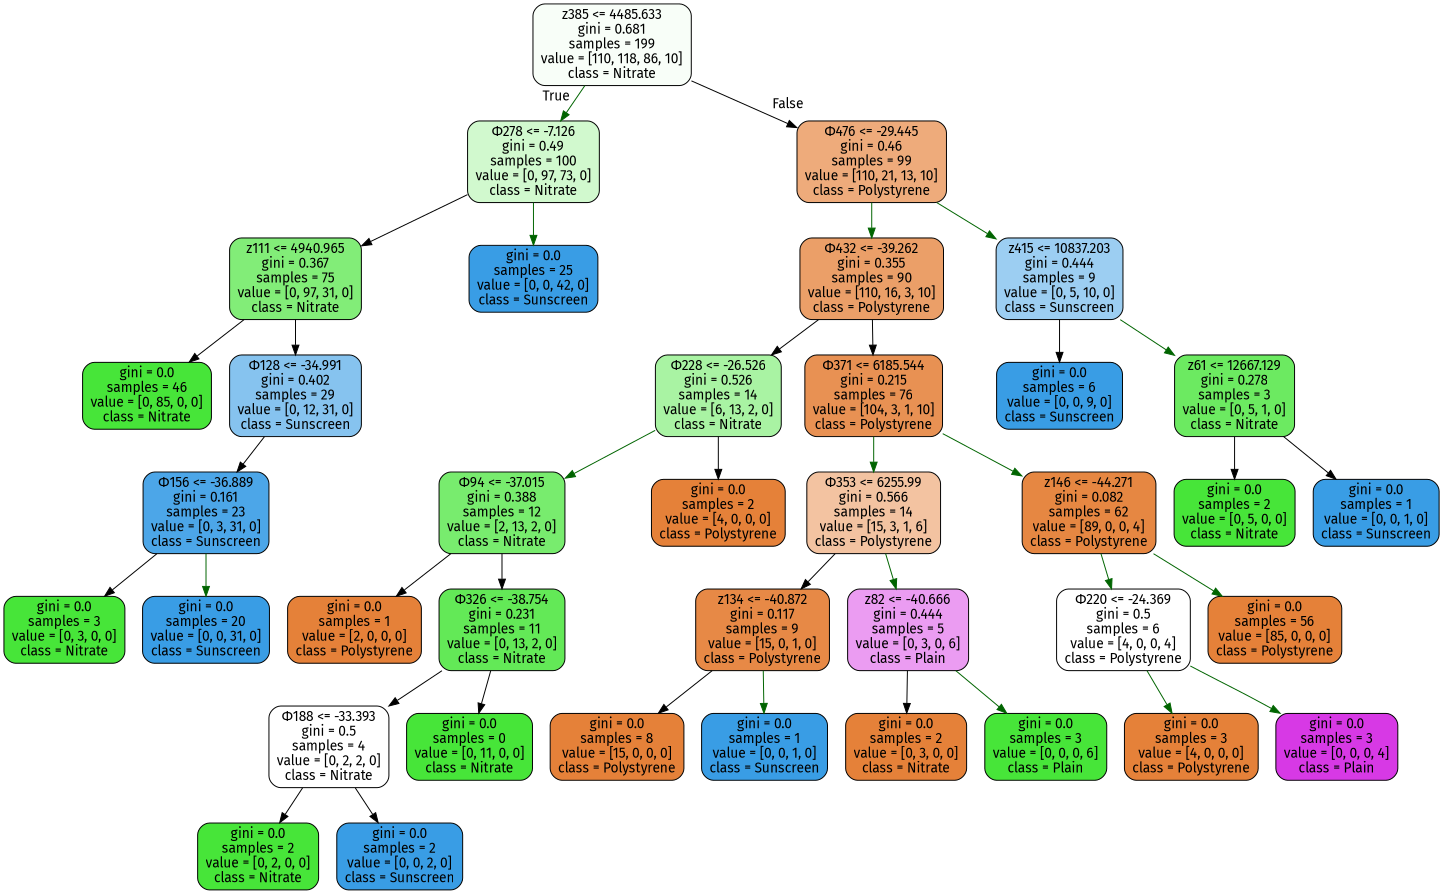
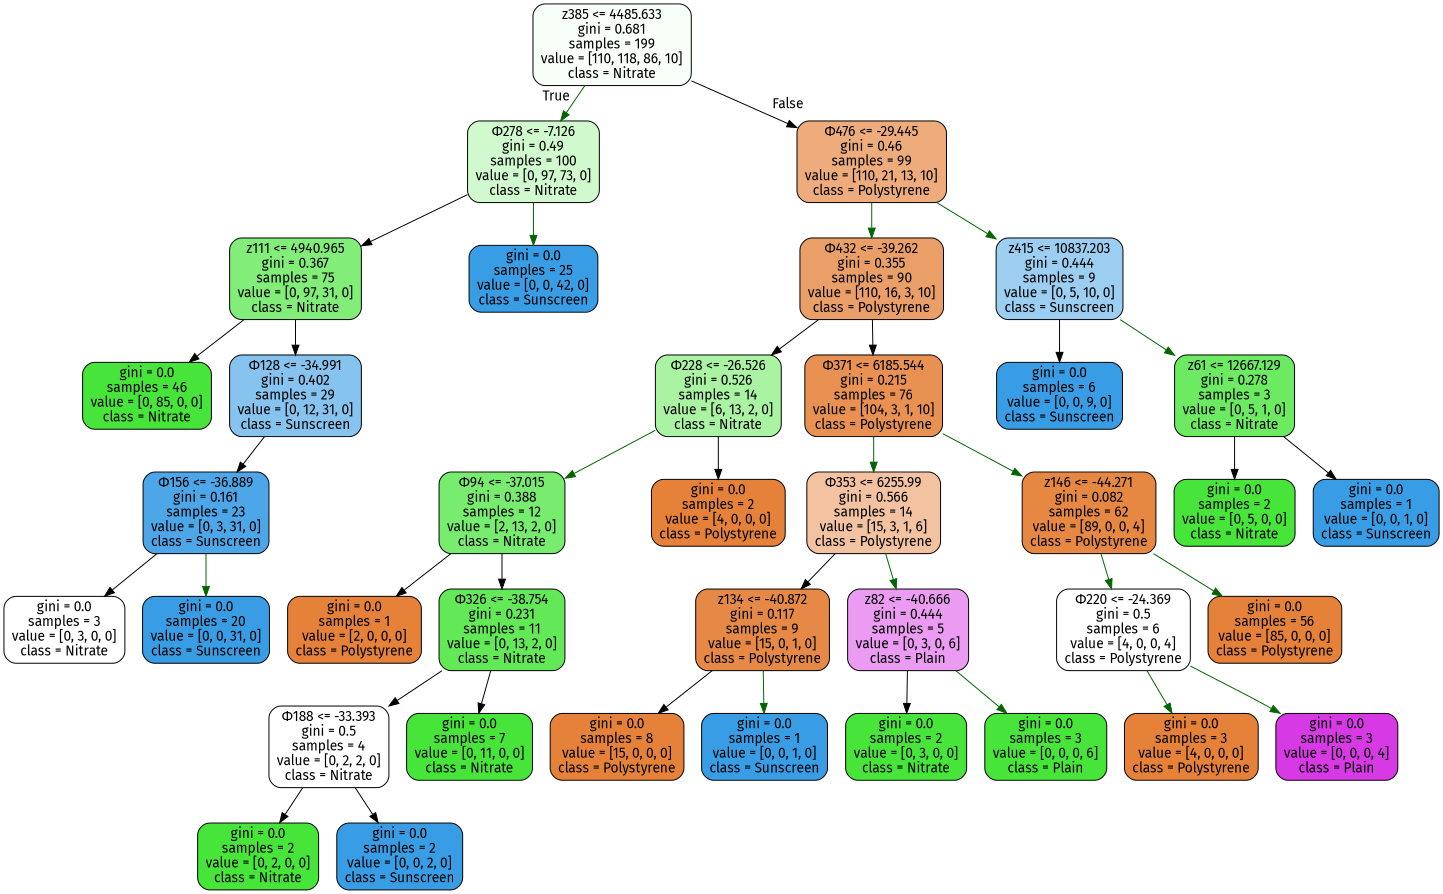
node "gini = 0.0 samples = 3 value = [0, 3, 0, 0] class = Nitrate": fillcolor #47e539 -> #ffffff
node "gini = 0.0 samples = 0 value = [0, 11, 0, 0] class = Nitrate": label "gini = 0.0 samples = 0 value = [0, 11, 0, 0] class = Nitrate" -> "gini = 0.0 samples = 7 value = [0, 11, 0, 0] class = Nitrate"
node "gini = 0.0 samples = 2 value = [0, 3, 0, 0] class = Nitrate": fillcolor #e58139 -> #47e539
